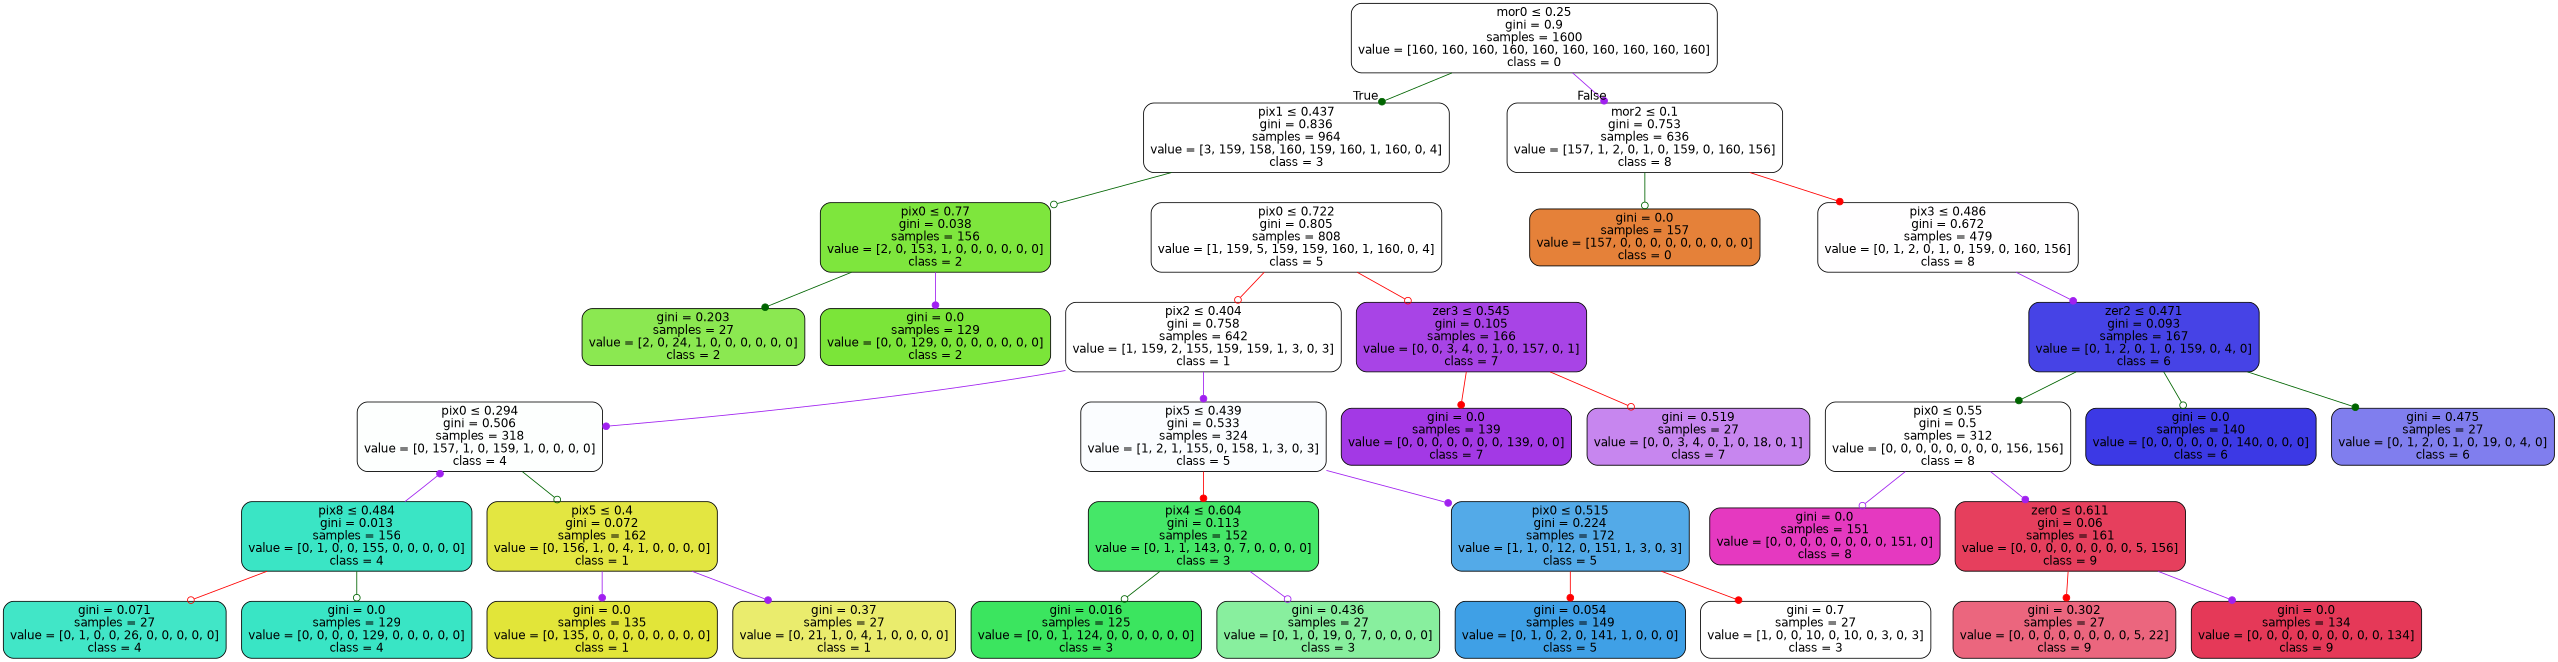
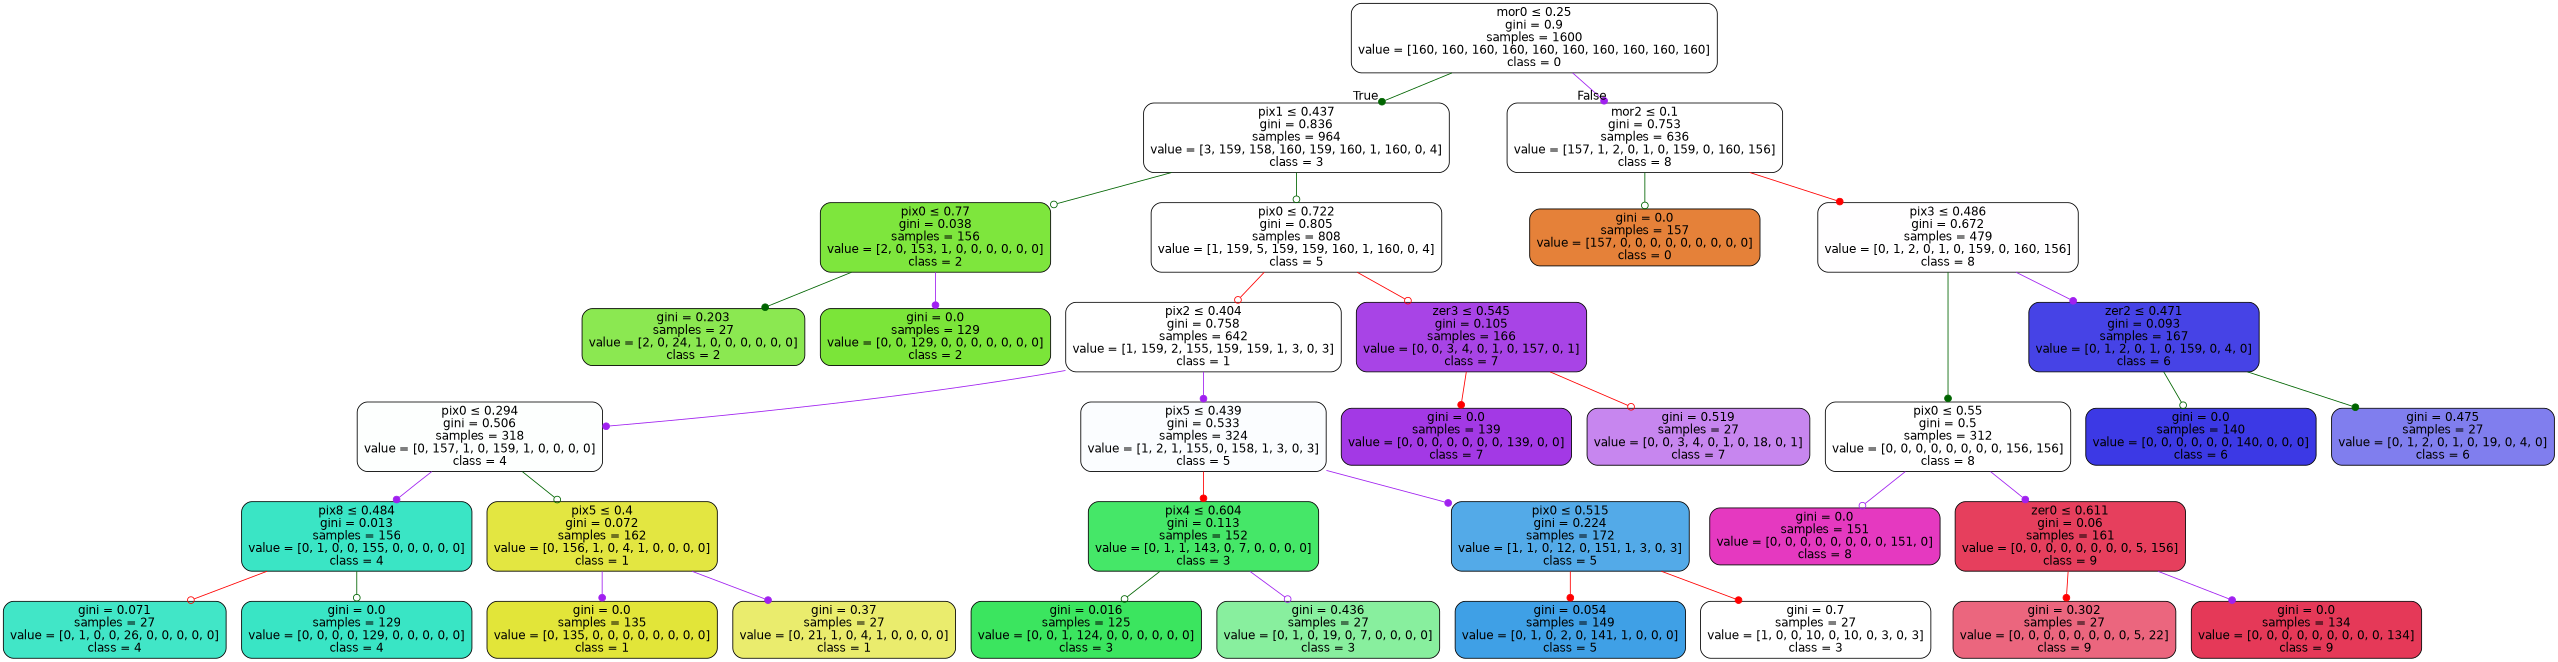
edge "pix1 ≤ 0.437" -> "pix0 ≤ 0.722": added
edge "zer2 ≤ 0.471" -> "pix0 ≤ 0.55": now "pix3 ≤ 0.486" -> "pix0 ≤ 0.55"
edge "pix8 ≤ 0.484" -> "pix0 ≤ 0.294": reversed
